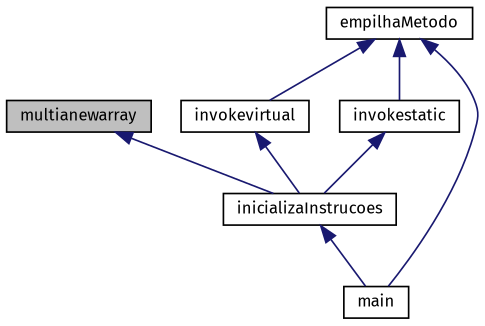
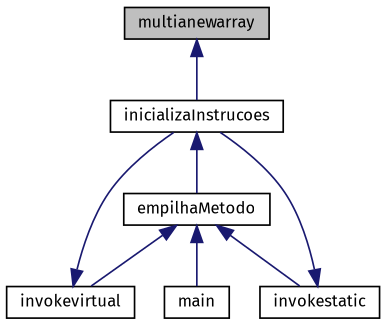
edge "main" -> "inicializaInstrucoes": now "empilhaMetodo" -> "inicializaInstrucoes"
